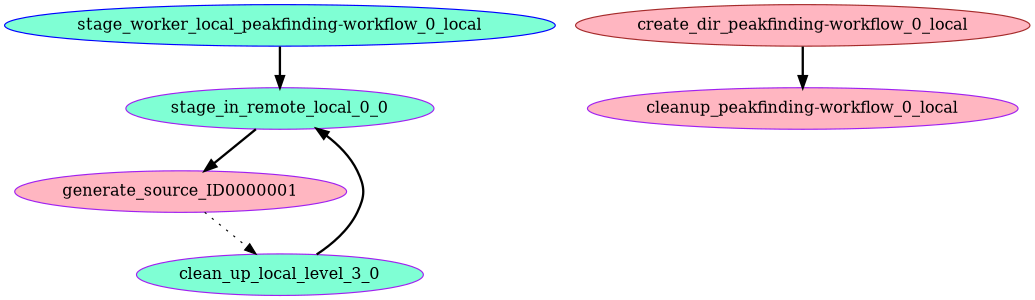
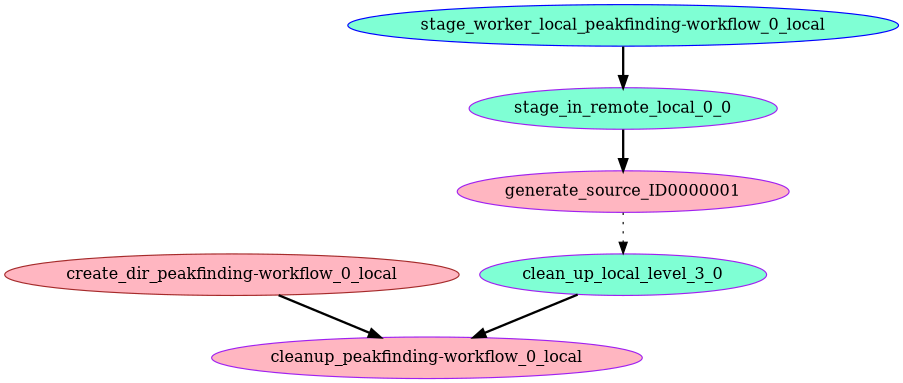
edge "clean_up_local_level_3_0" -> "stage_in_remote_local_0_0": now "clean_up_local_level_3_0" -> "cleanup_peakfinding-workflow_0_local"
